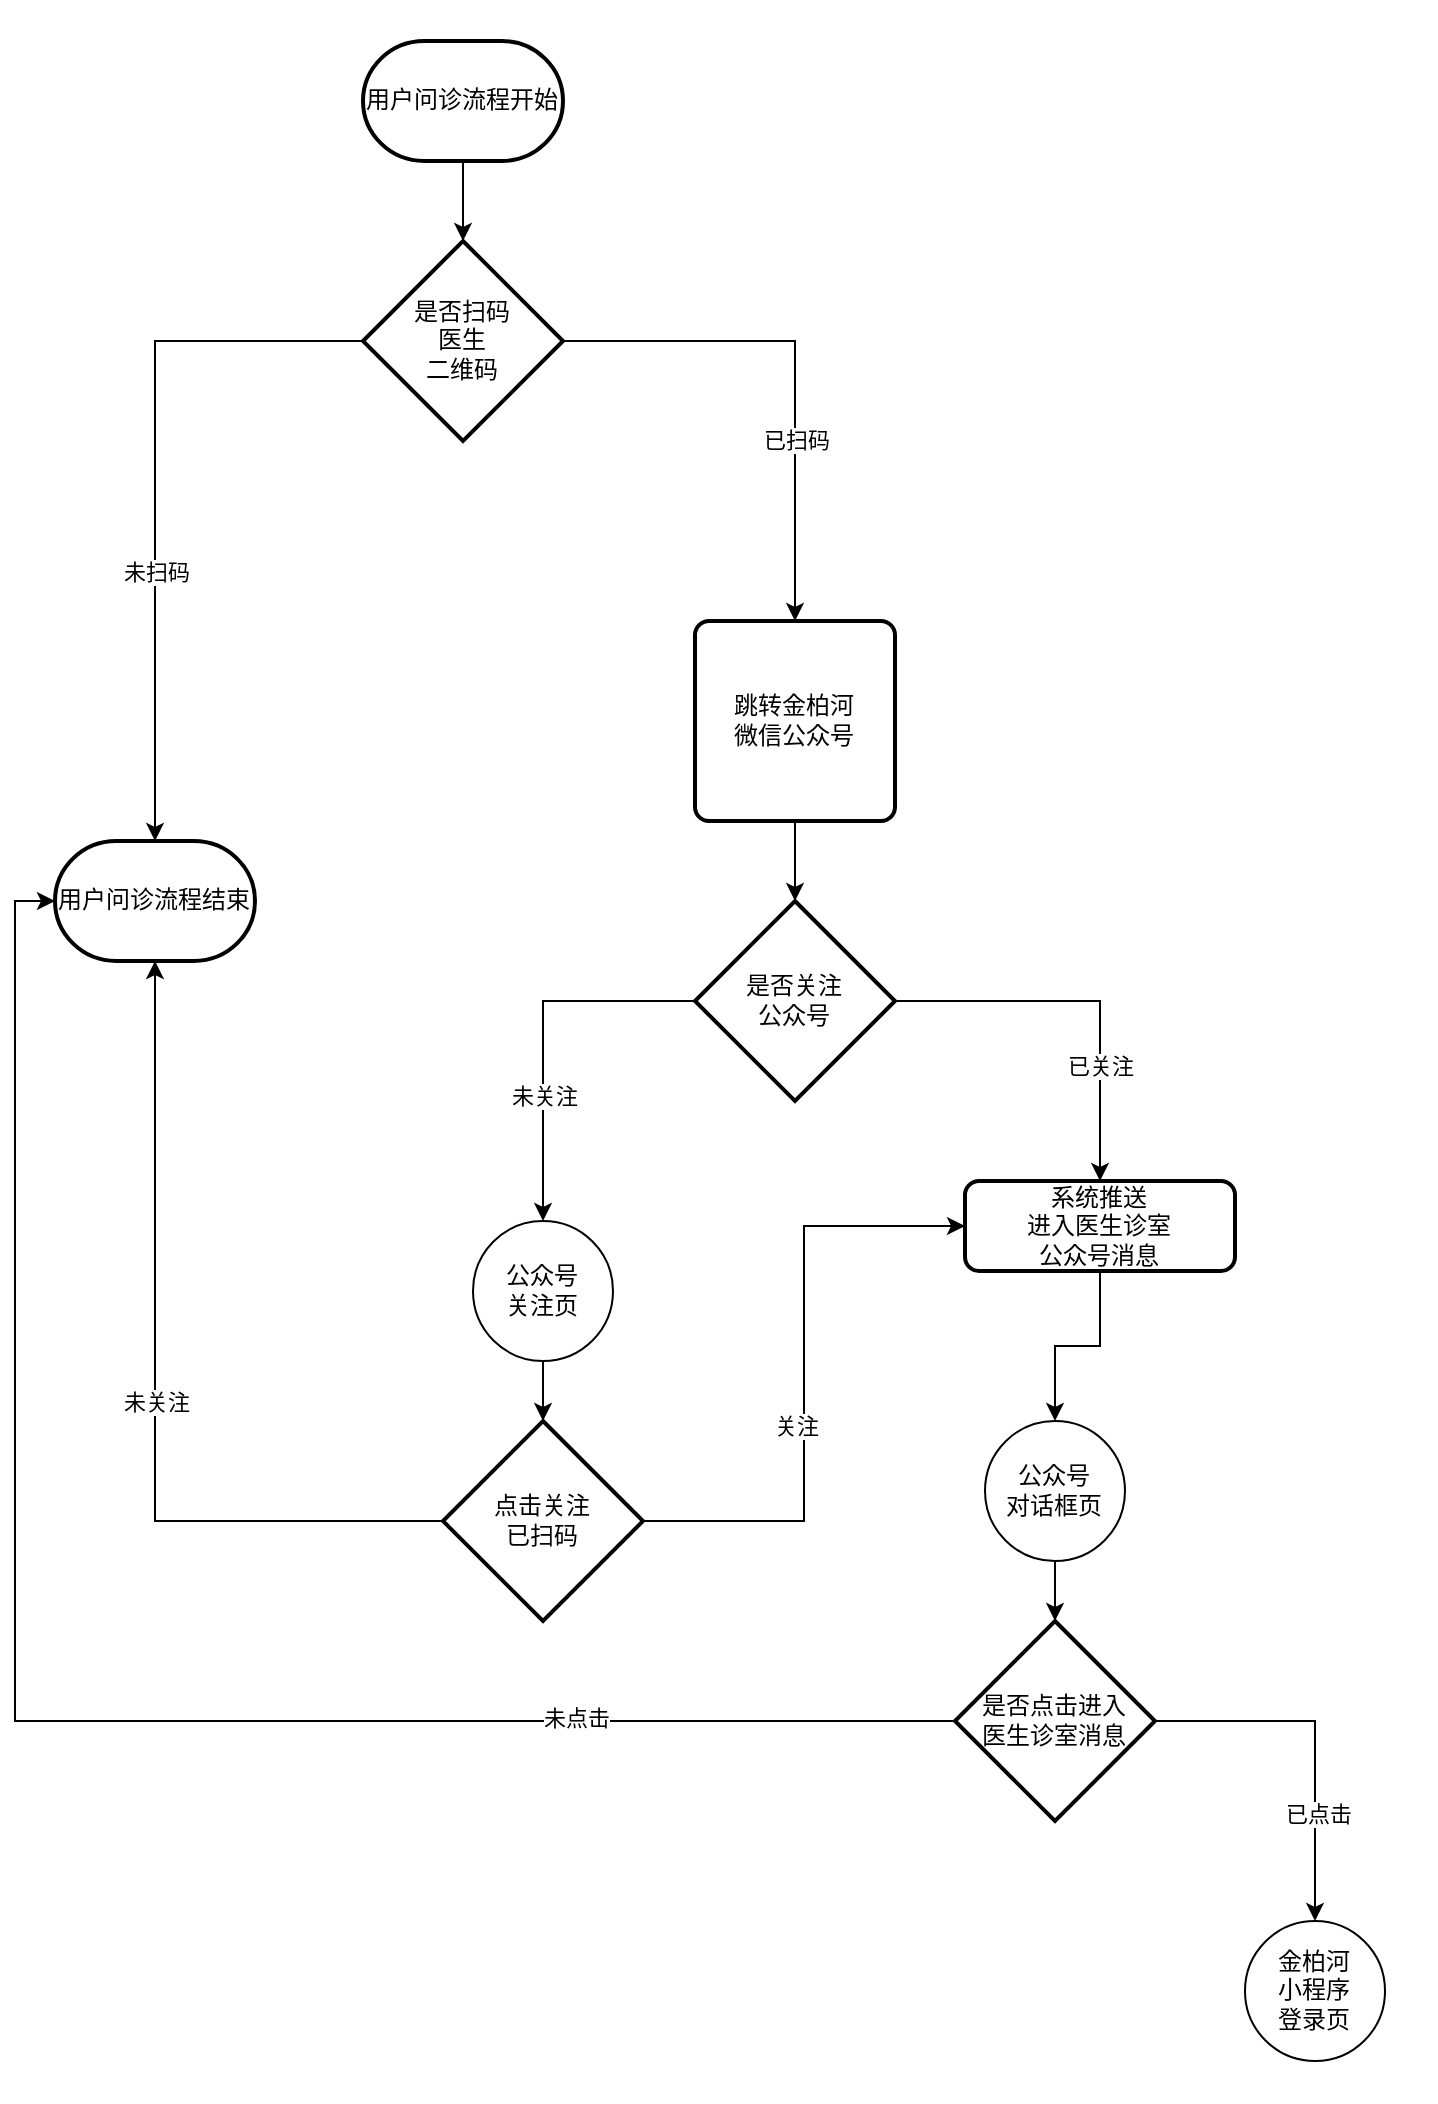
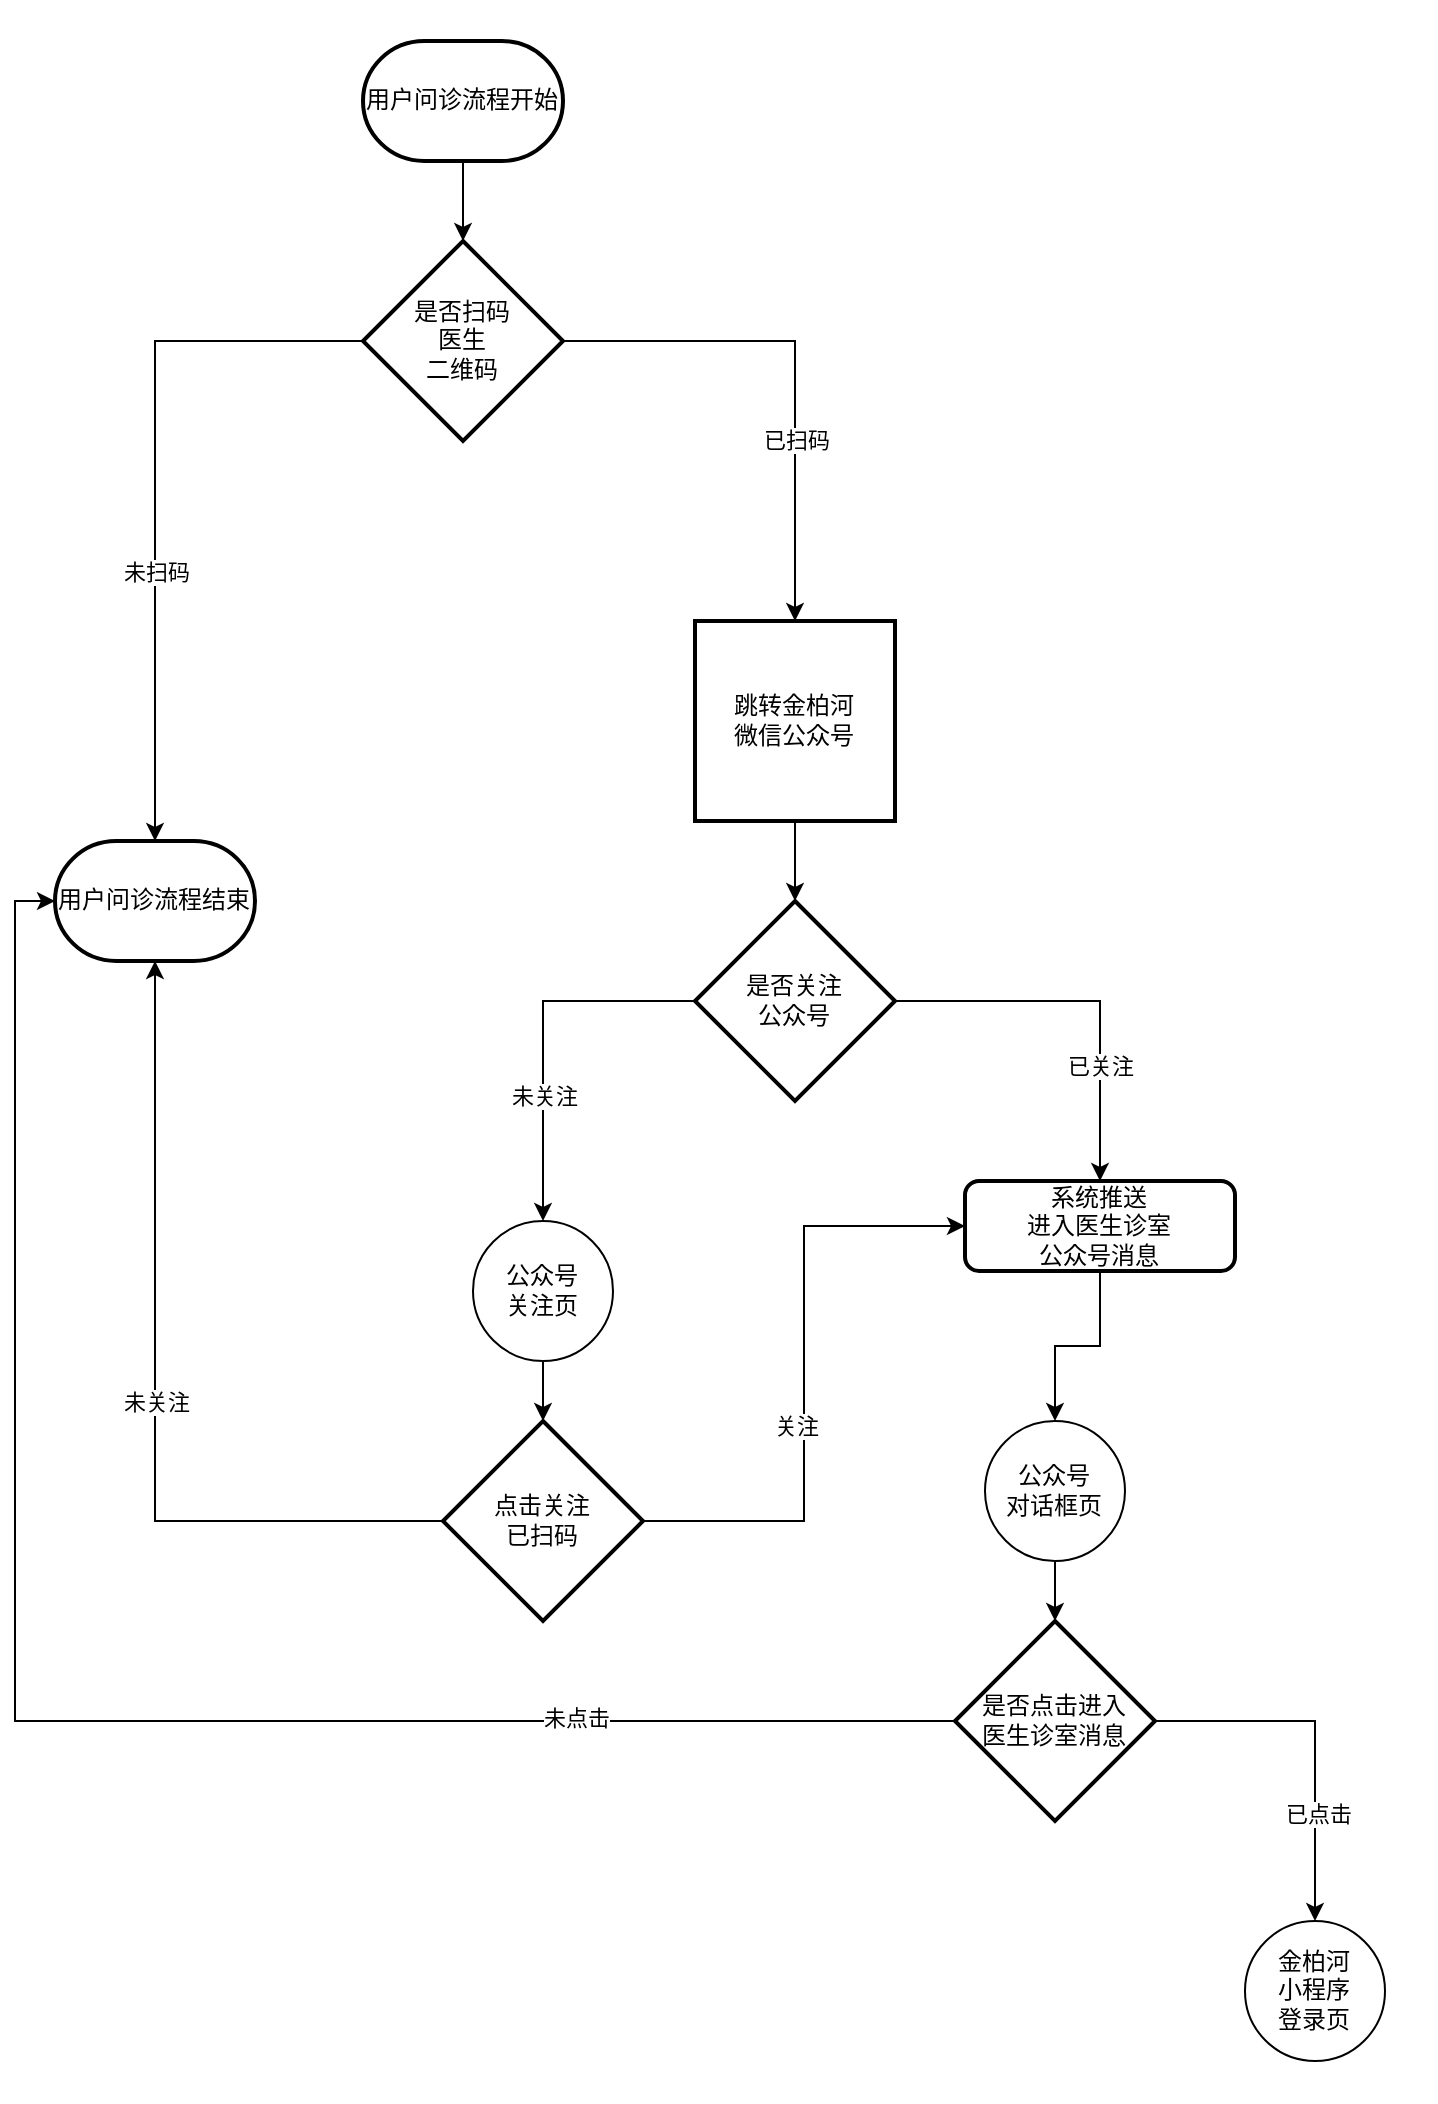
node "跳转金柏河 微信公众号": shape rounded rectangle -> rectangle
